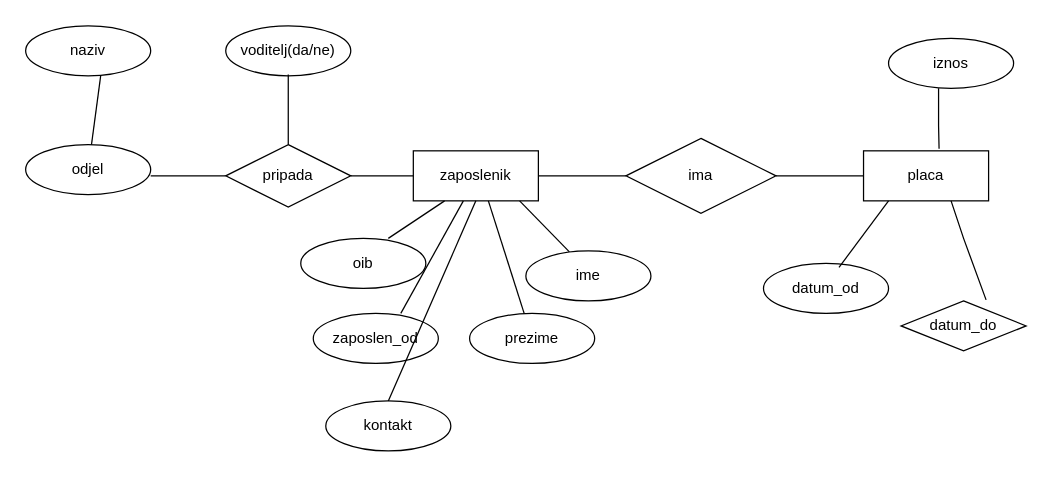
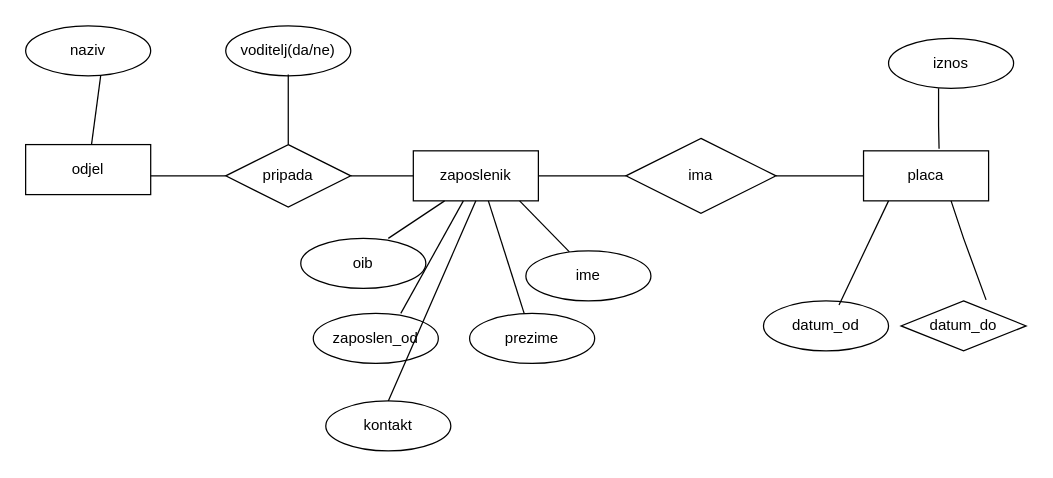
node "odjel": shape ellipse -> rectangle
node "datum_od": moved (826, 288) -> (826, 326)
